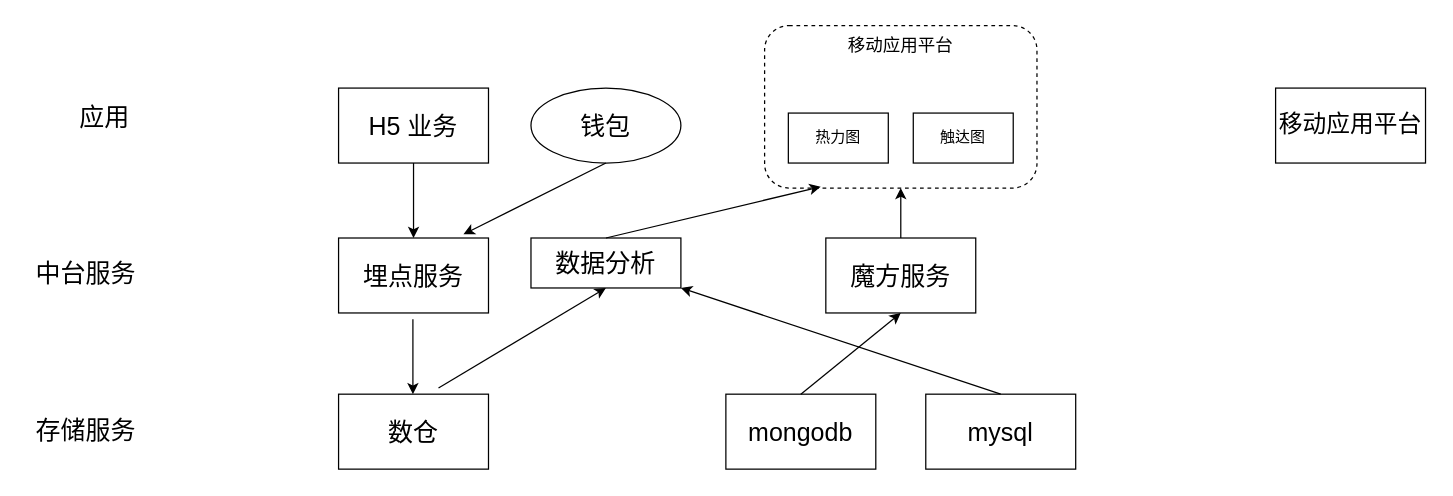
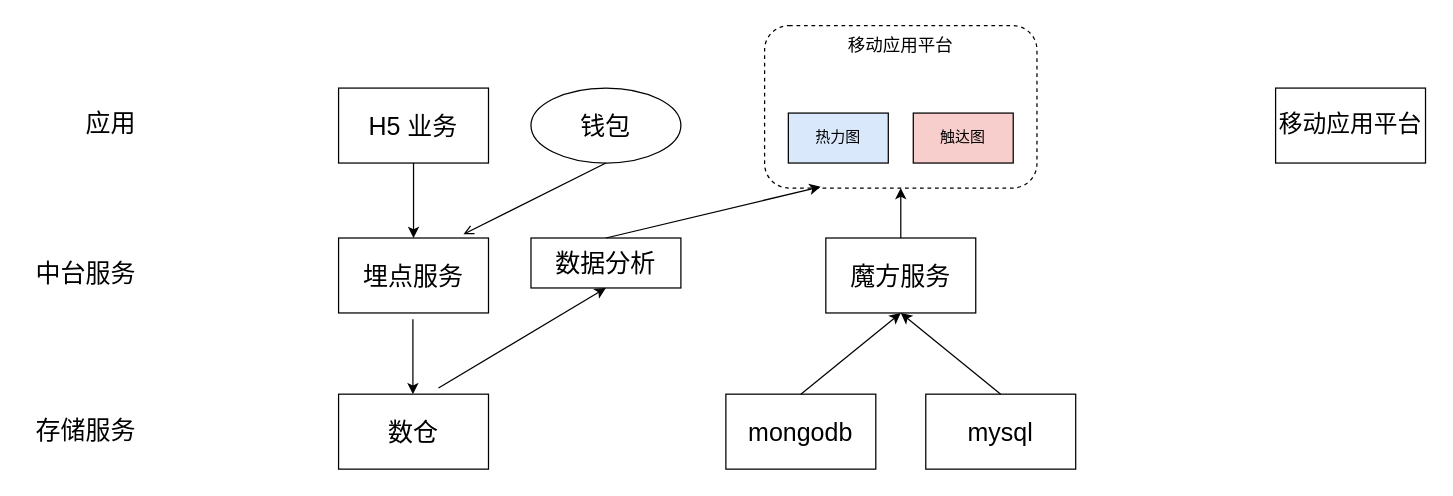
node "应用": moved (76, 116) -> (82, 123)
node "热力图": fillcolor #ffffff -> #dae8fc
node "触达图": fillcolor #ffffff -> #f8cecc
edge "钱包" -> "埋点服务": arrowhead classic -> open
edge "mysql" -> "数据分析": now "mysql" -> "魔方服务"
